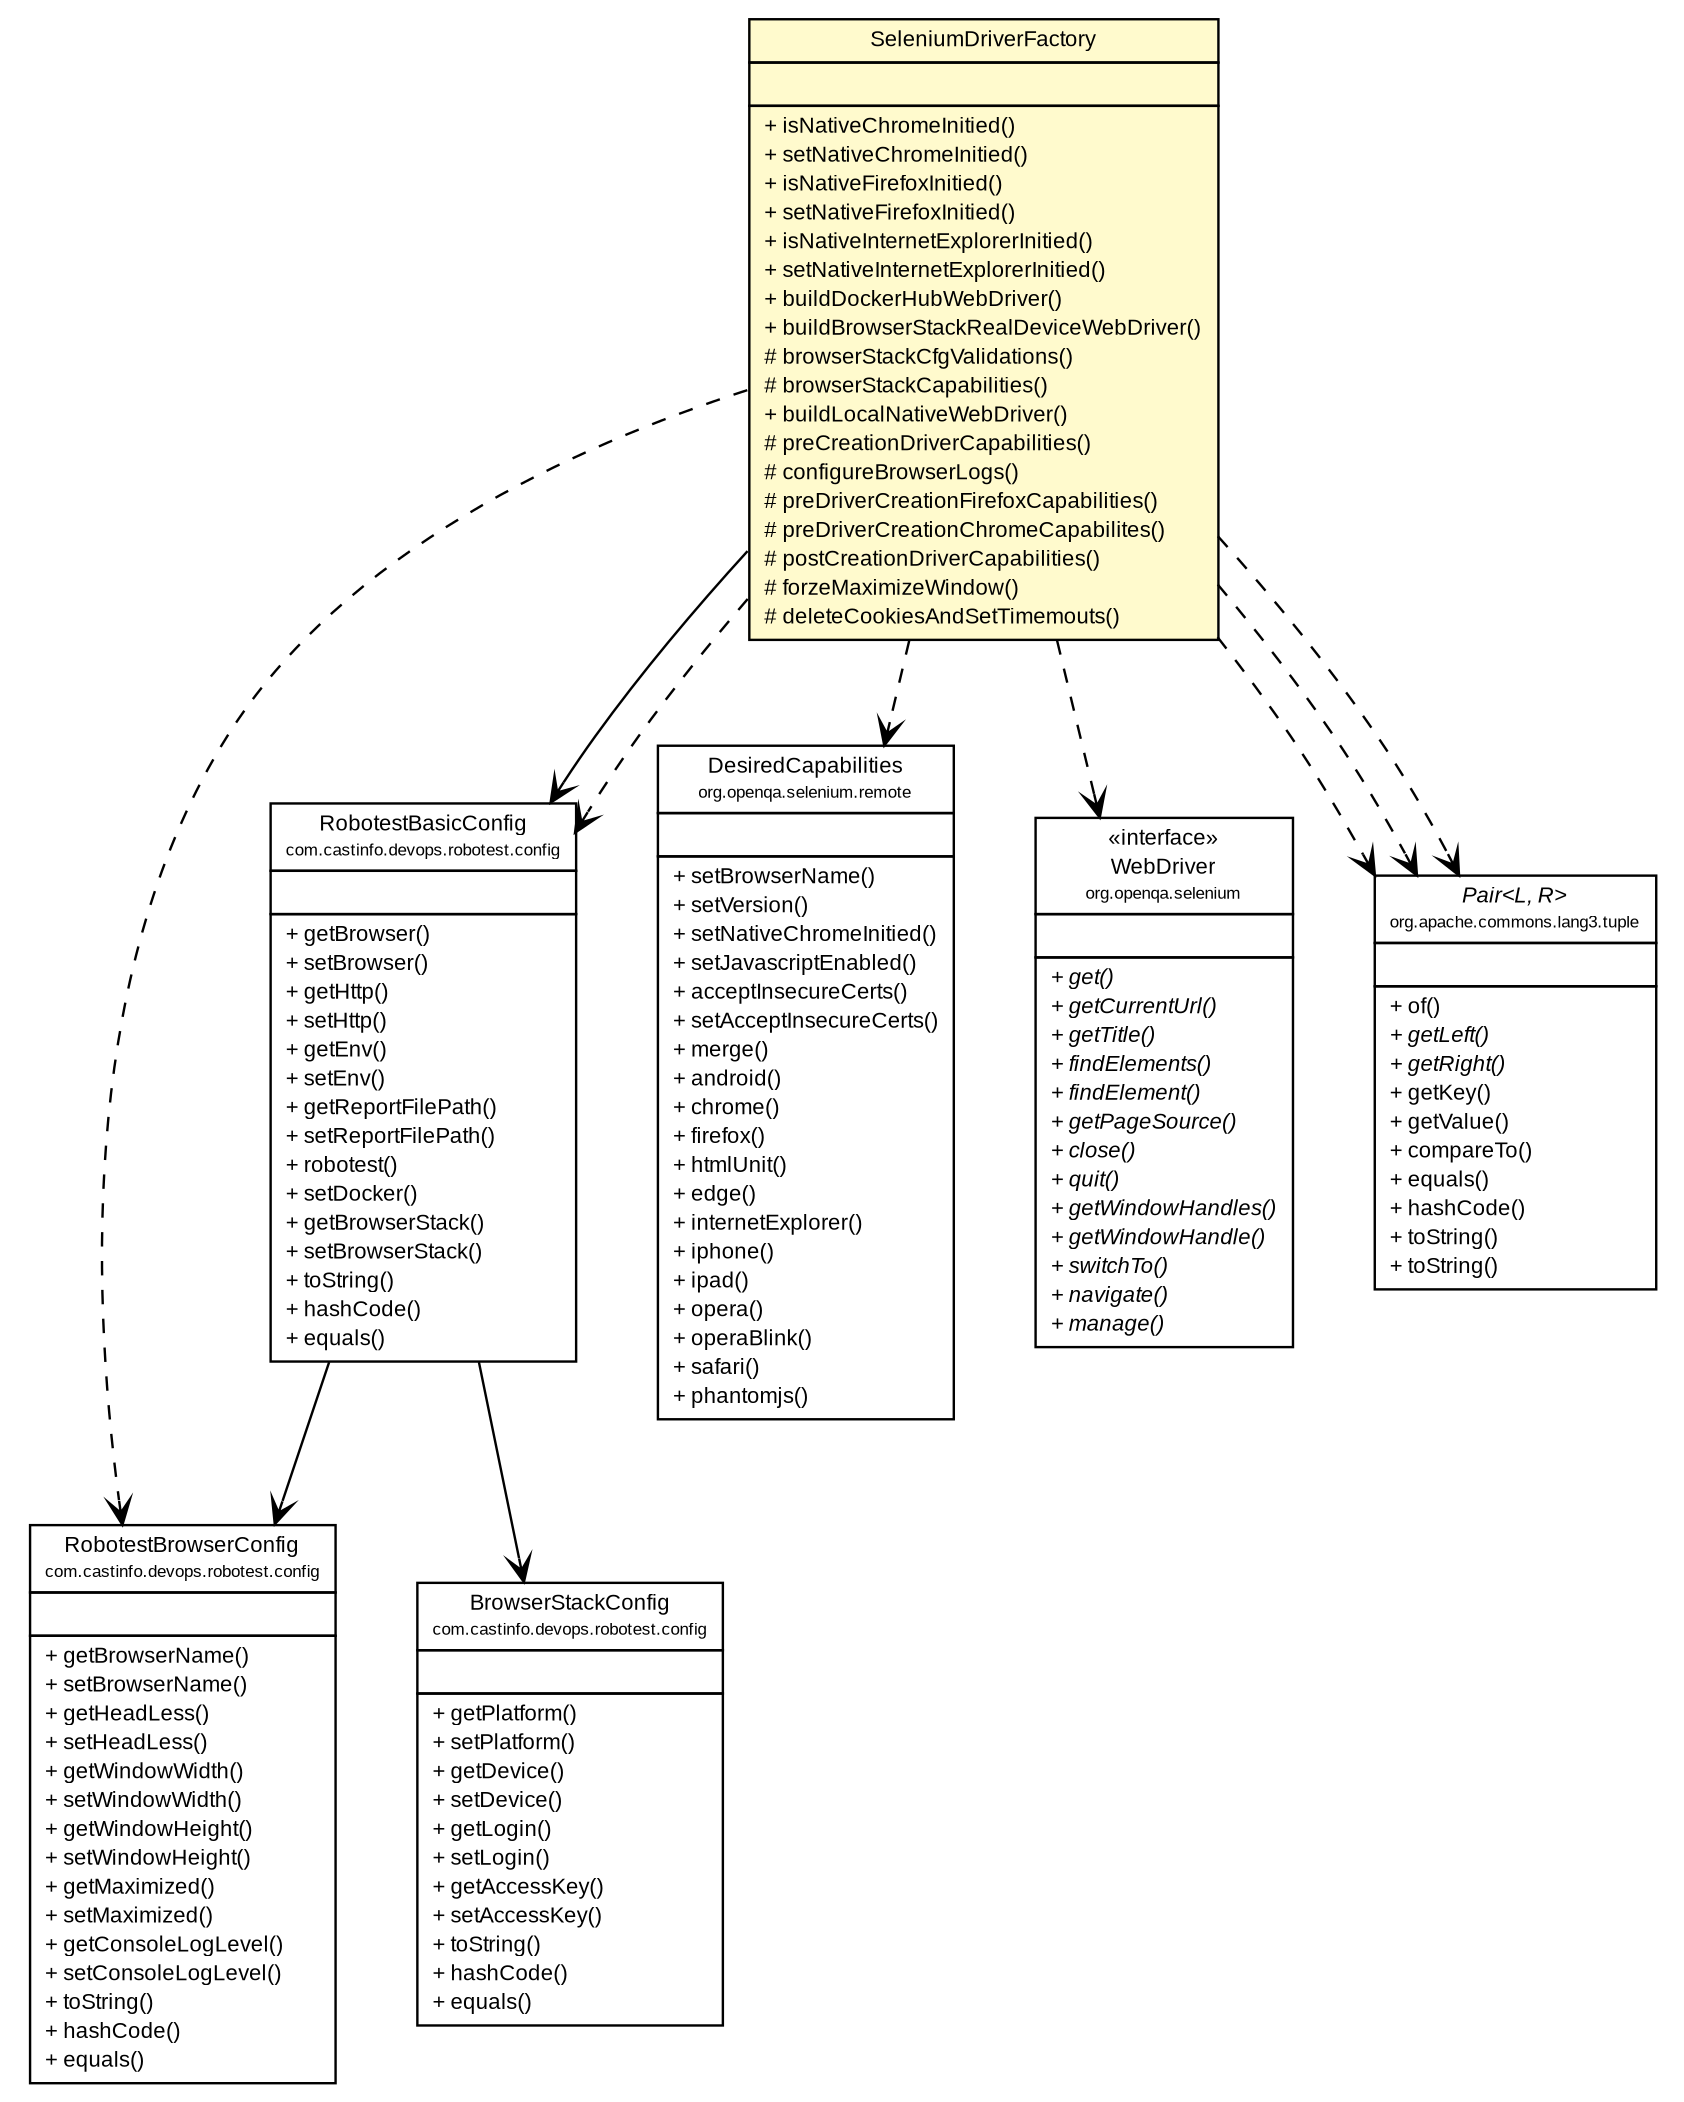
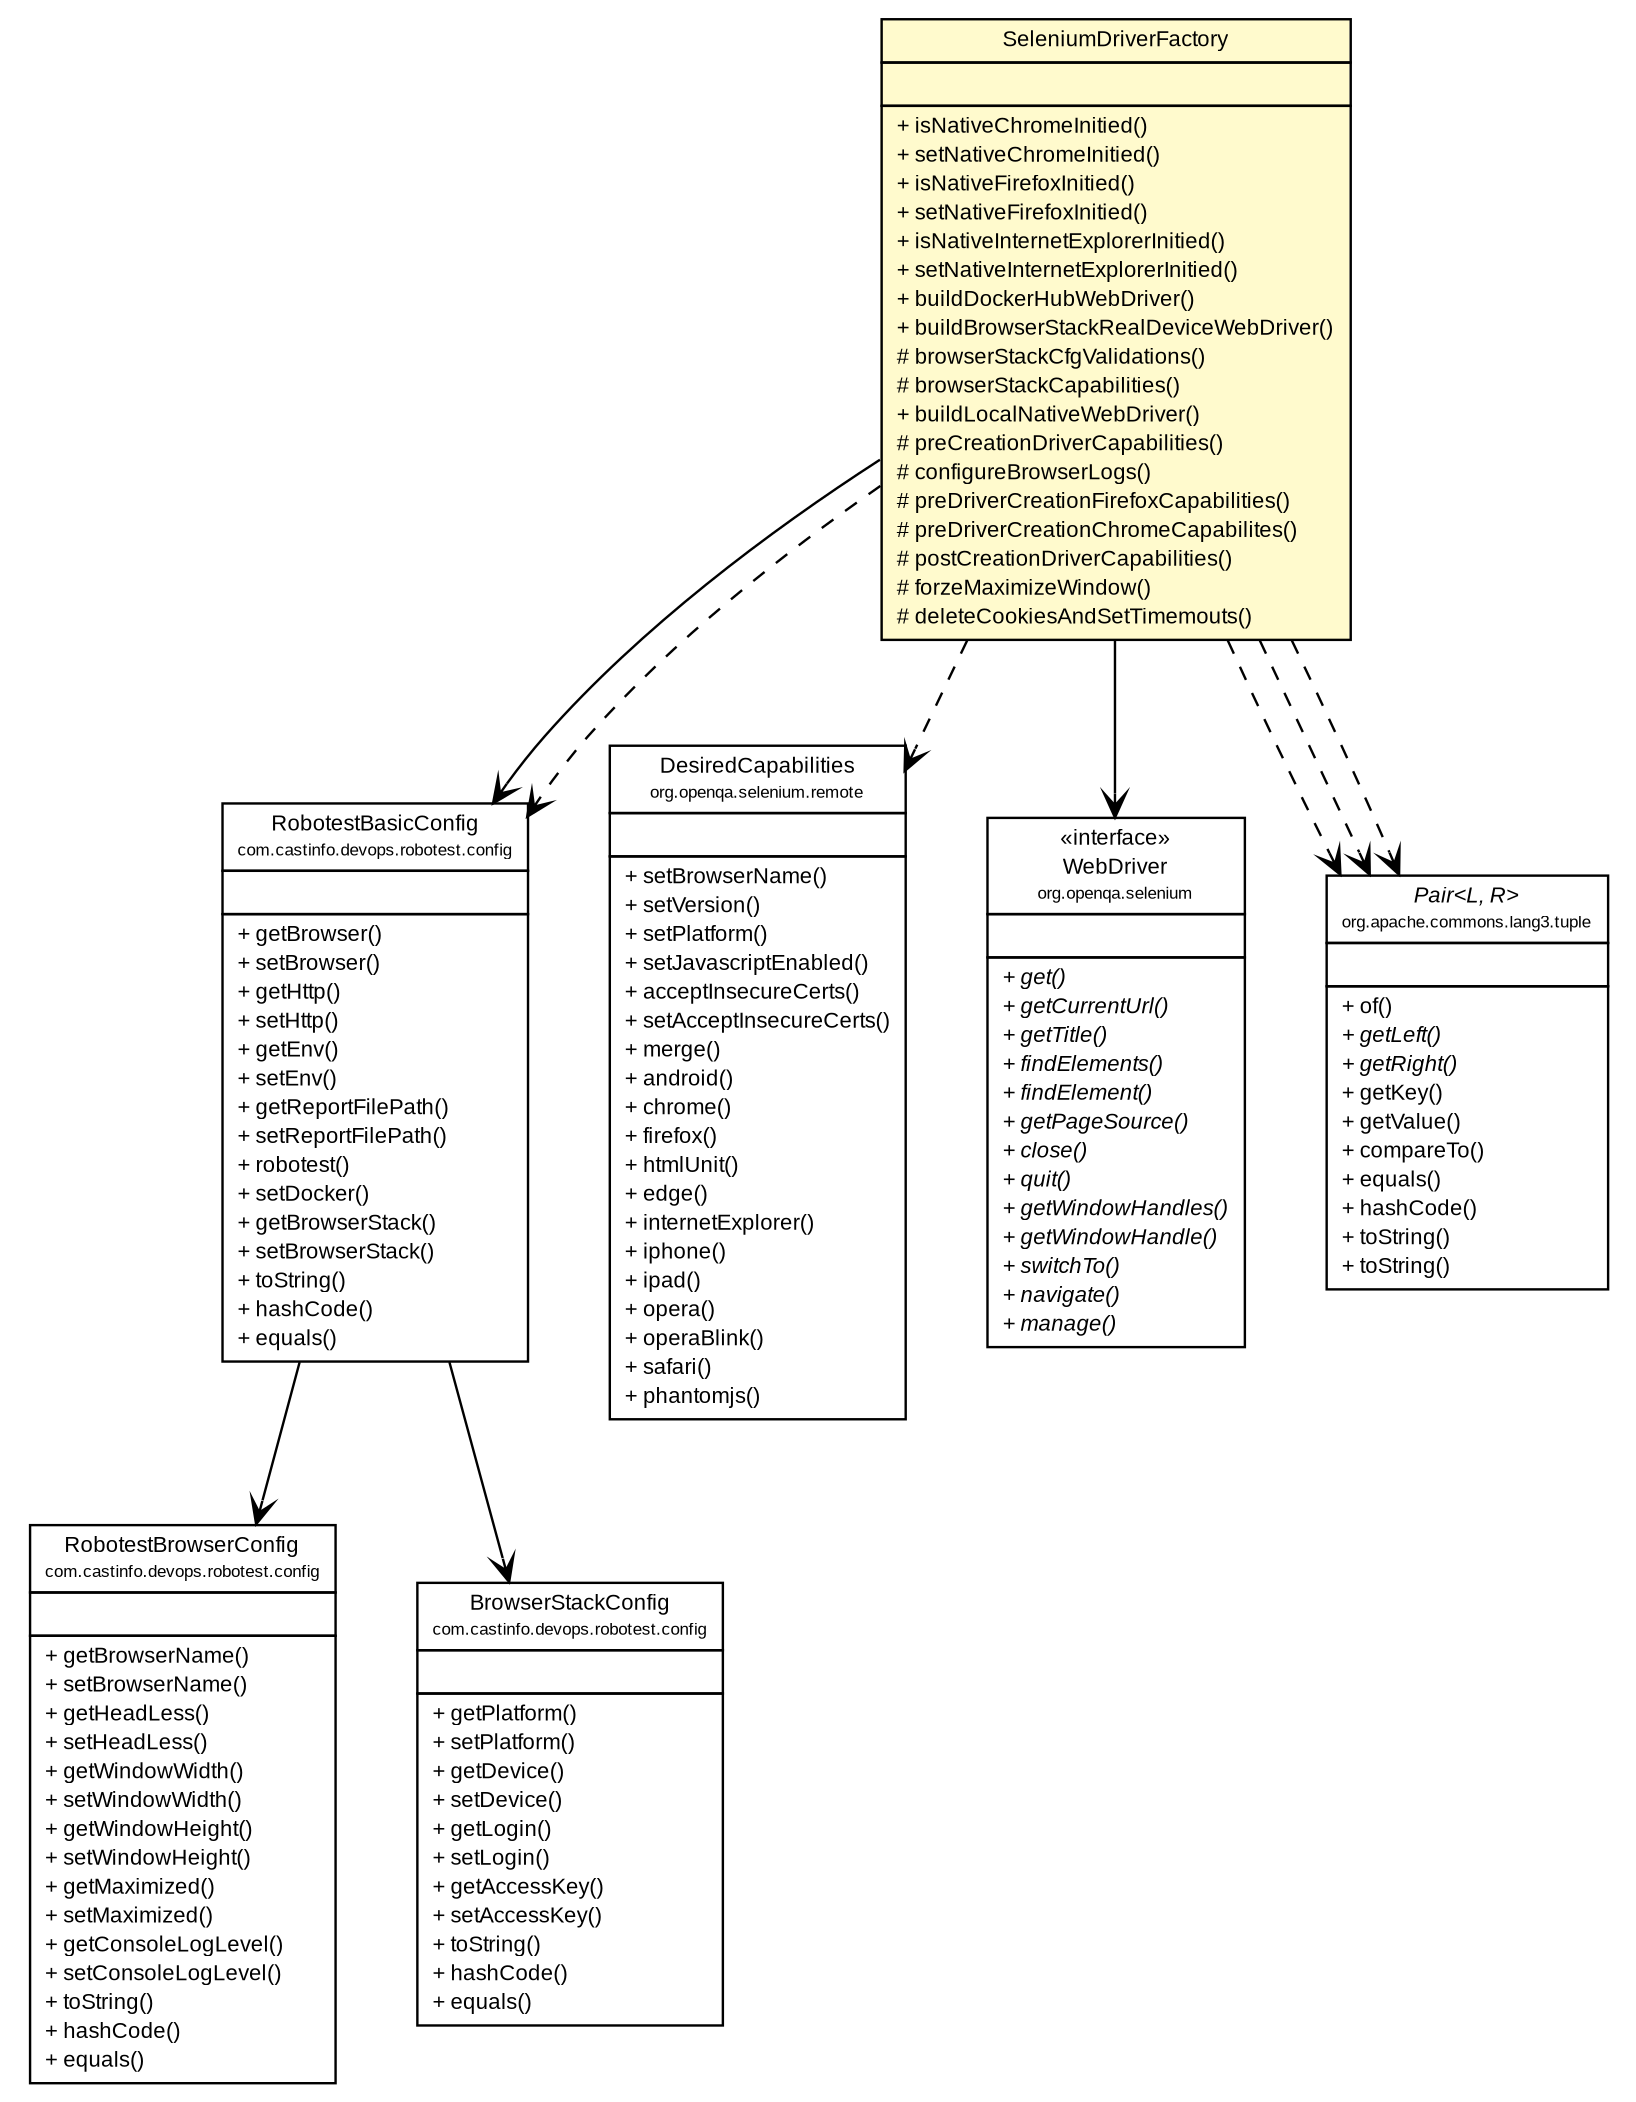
edge "SeleniumDriverFactory" -> "WebDriver": style dashed -> solid
edge "SeleniumDriverFactory" -> "RobotestBrowserConfig": removed
node "DesiredCapabilities": text "+ setNativeChromeInitied()" -> "+ setPlatform()"
